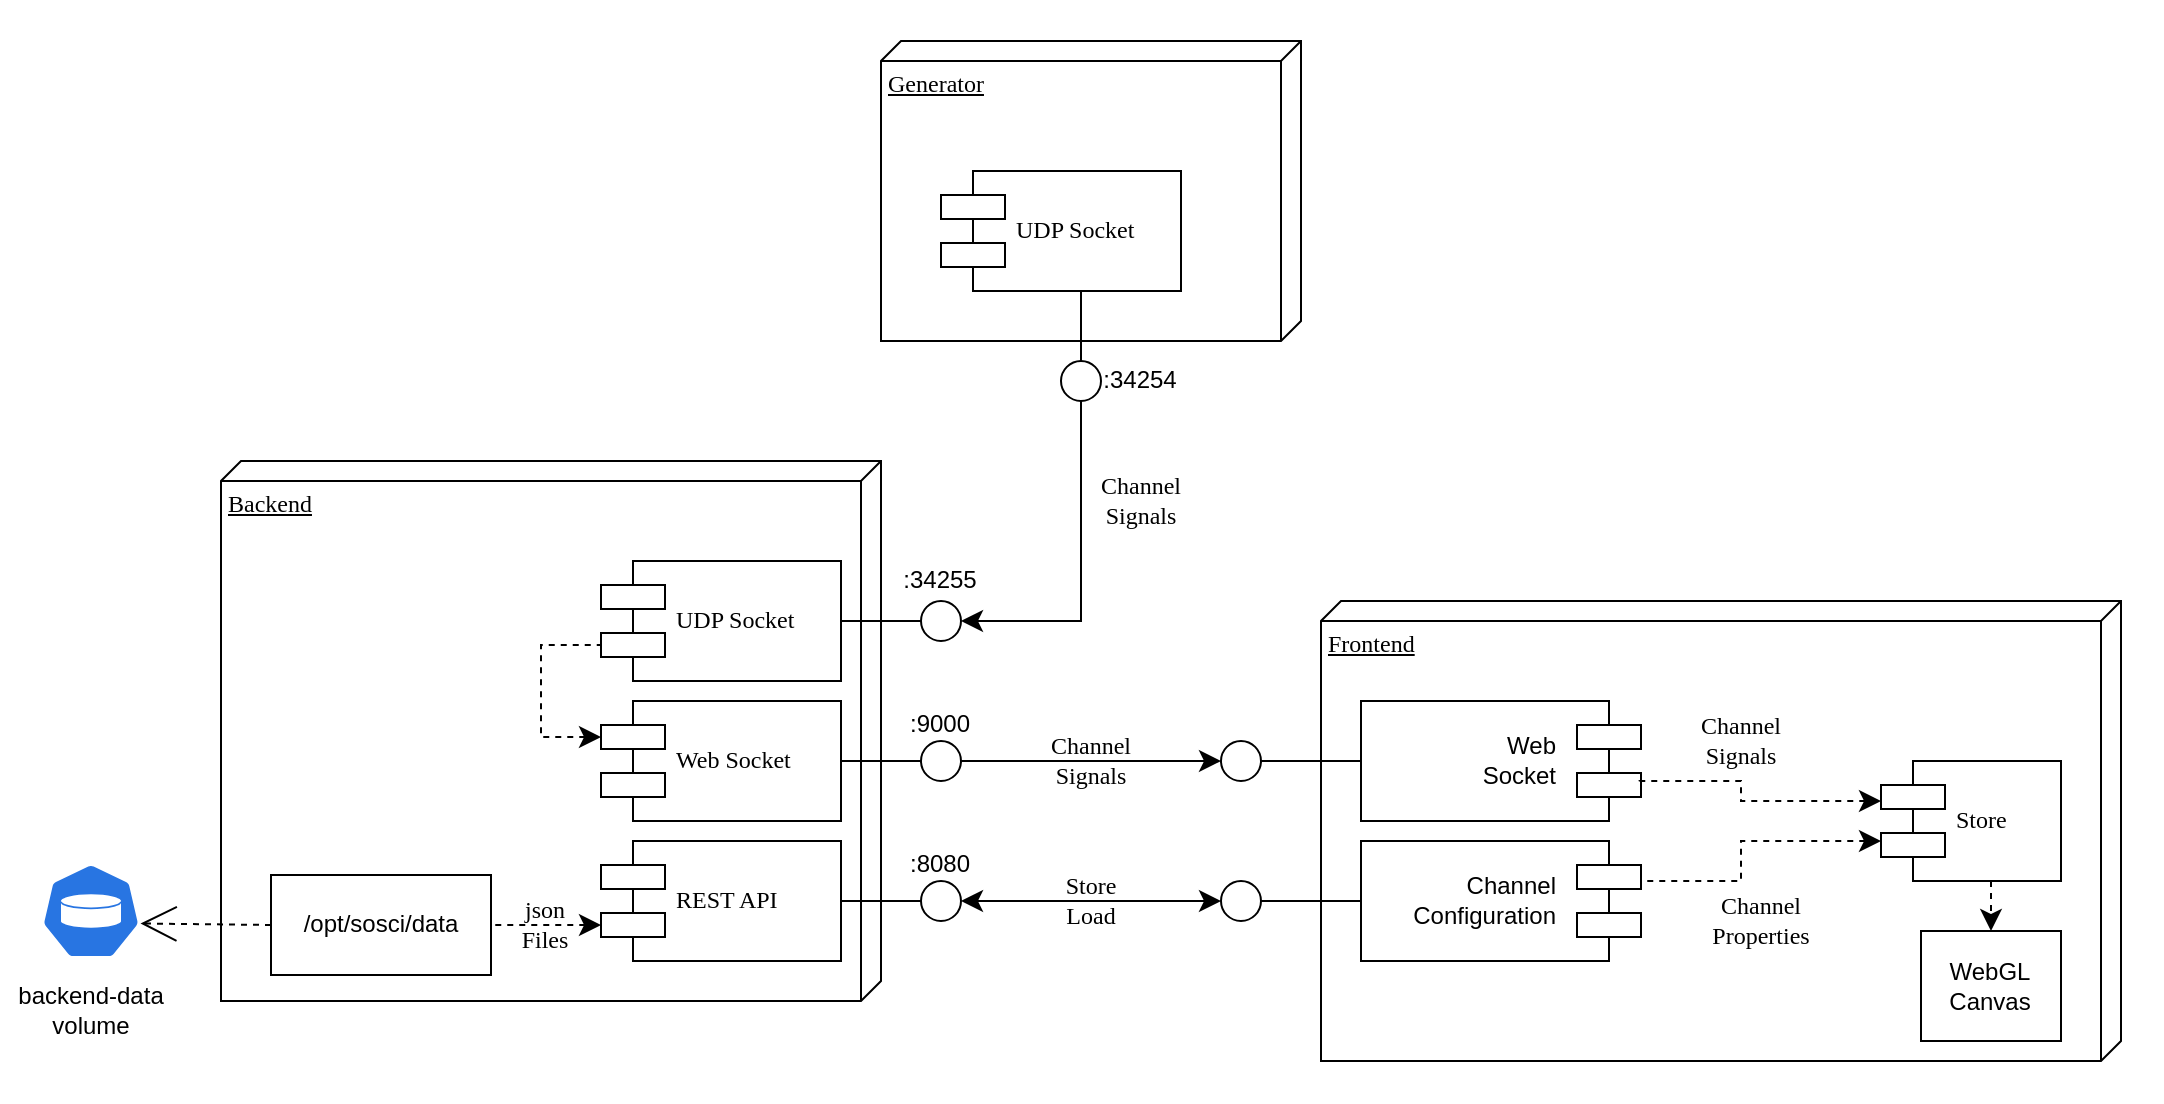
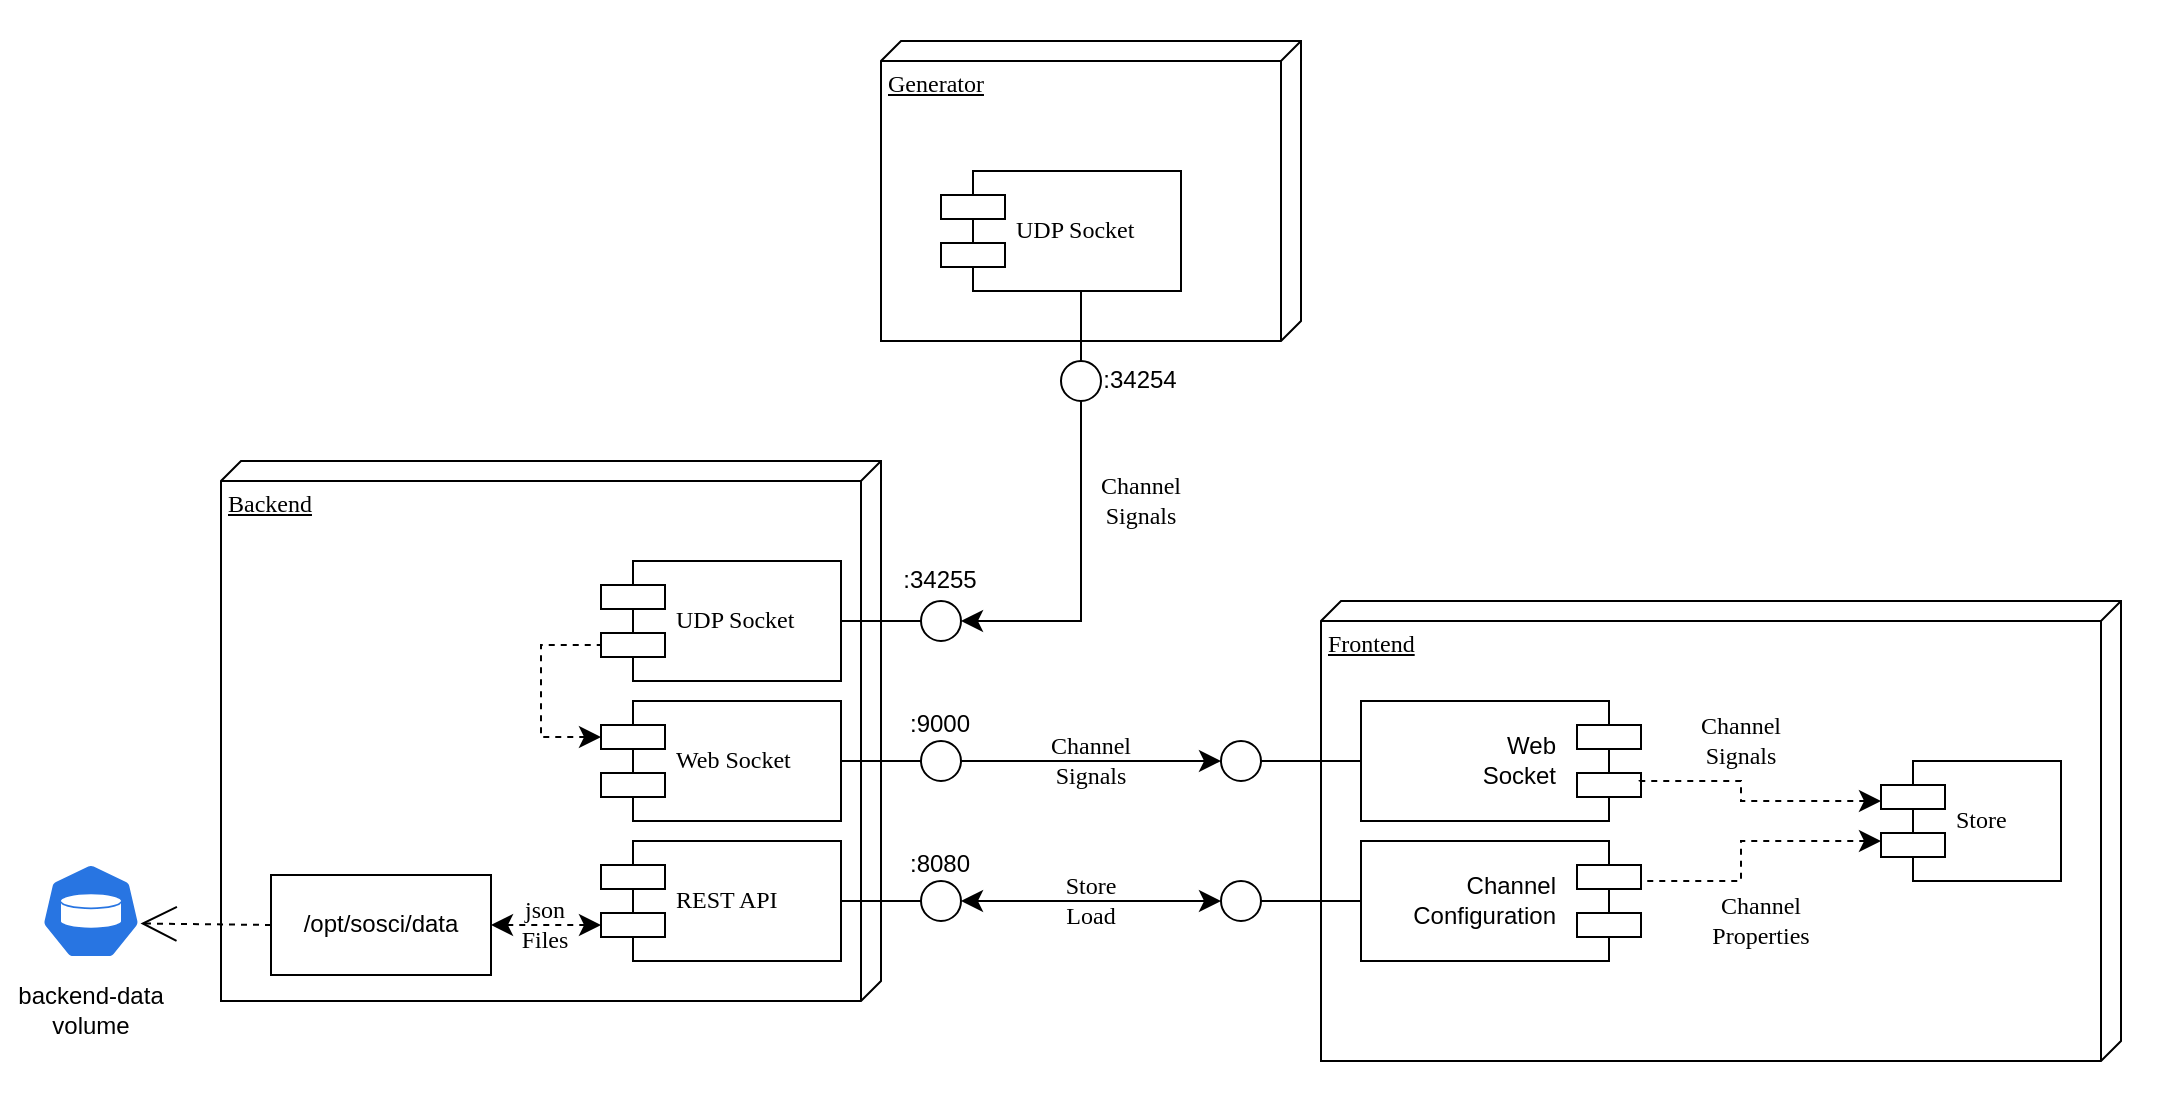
edge "Store" -> "WebGL Canvas": removed
edge "/opt/sosci/data" -> "REST API": arrowhead none -> classic
node "WebGL Canvas": removed
